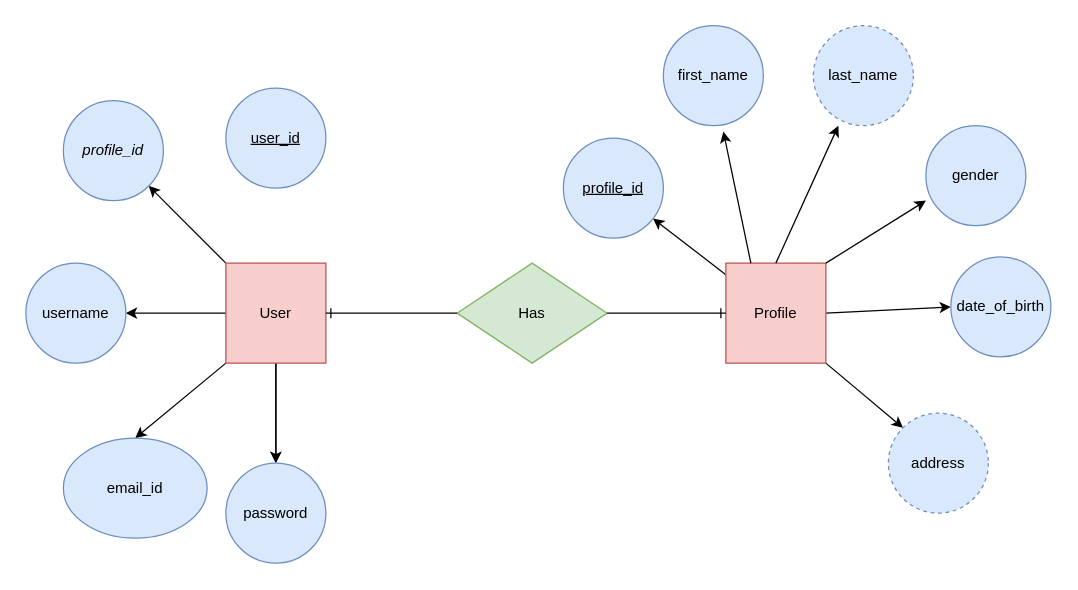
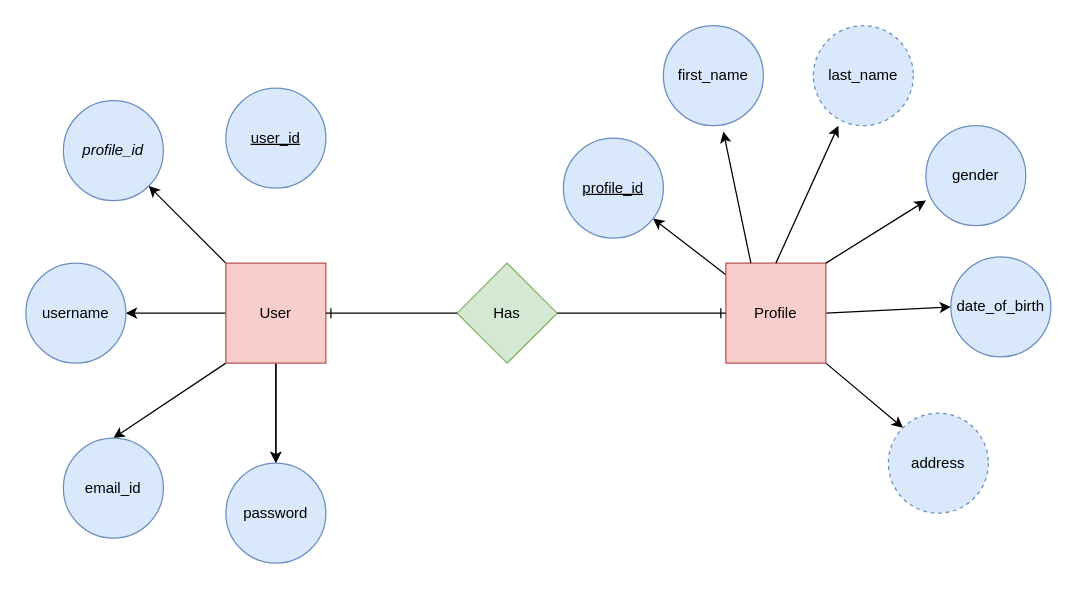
node "Has": size 150x100 -> 100x100
node "email_id": size 144x100 -> 100x100
